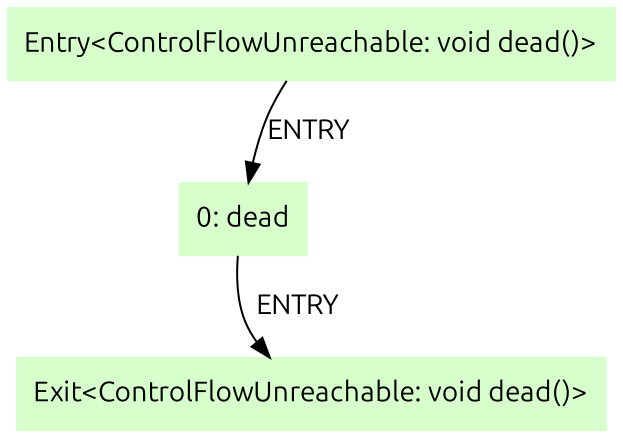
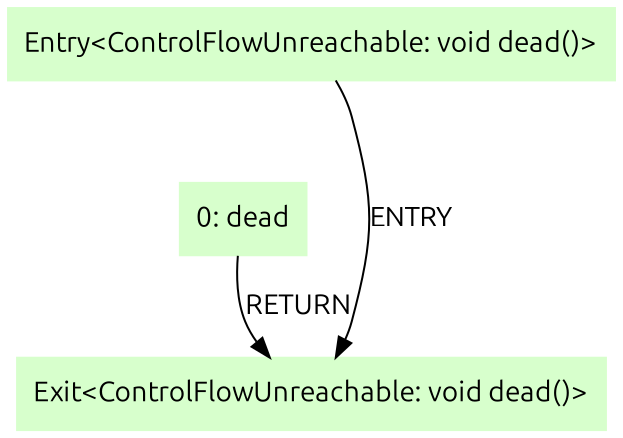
edge "Entry<ControlFlowUnreachable: void dead()>" -> "0: dead": now "Entry<ControlFlowUnreachable: void dead()>" -> "Exit<ControlFlowUnreachable: void dead()>"
edge "0: dead" -> "Exit<ControlFlowUnreachable: void dead()>": label "ENTRY" -> "RETURN"
